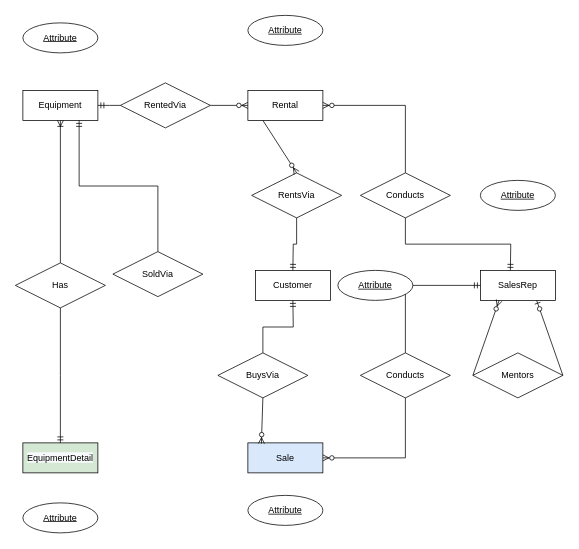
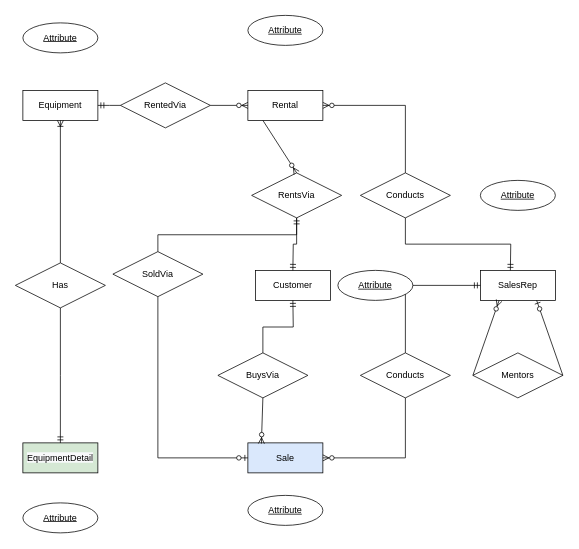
edge "SoldVia" -> "Equipment": now "SoldVia" -> "RentsVia"
edge "SoldVia" -> "Sale": added
